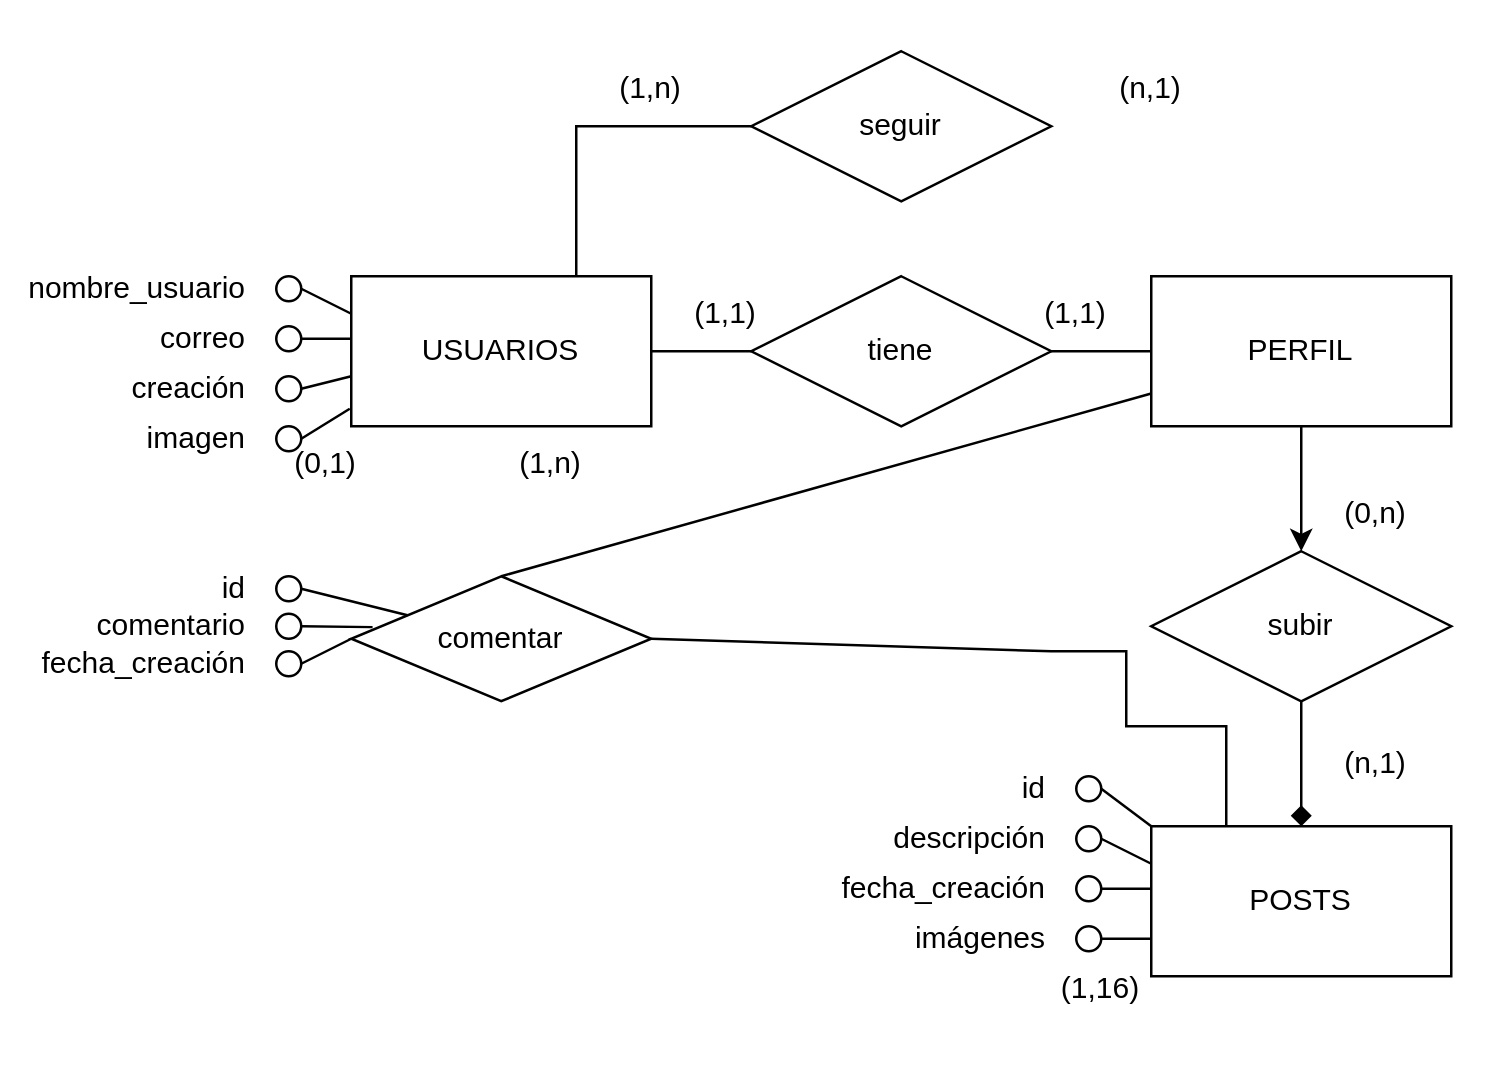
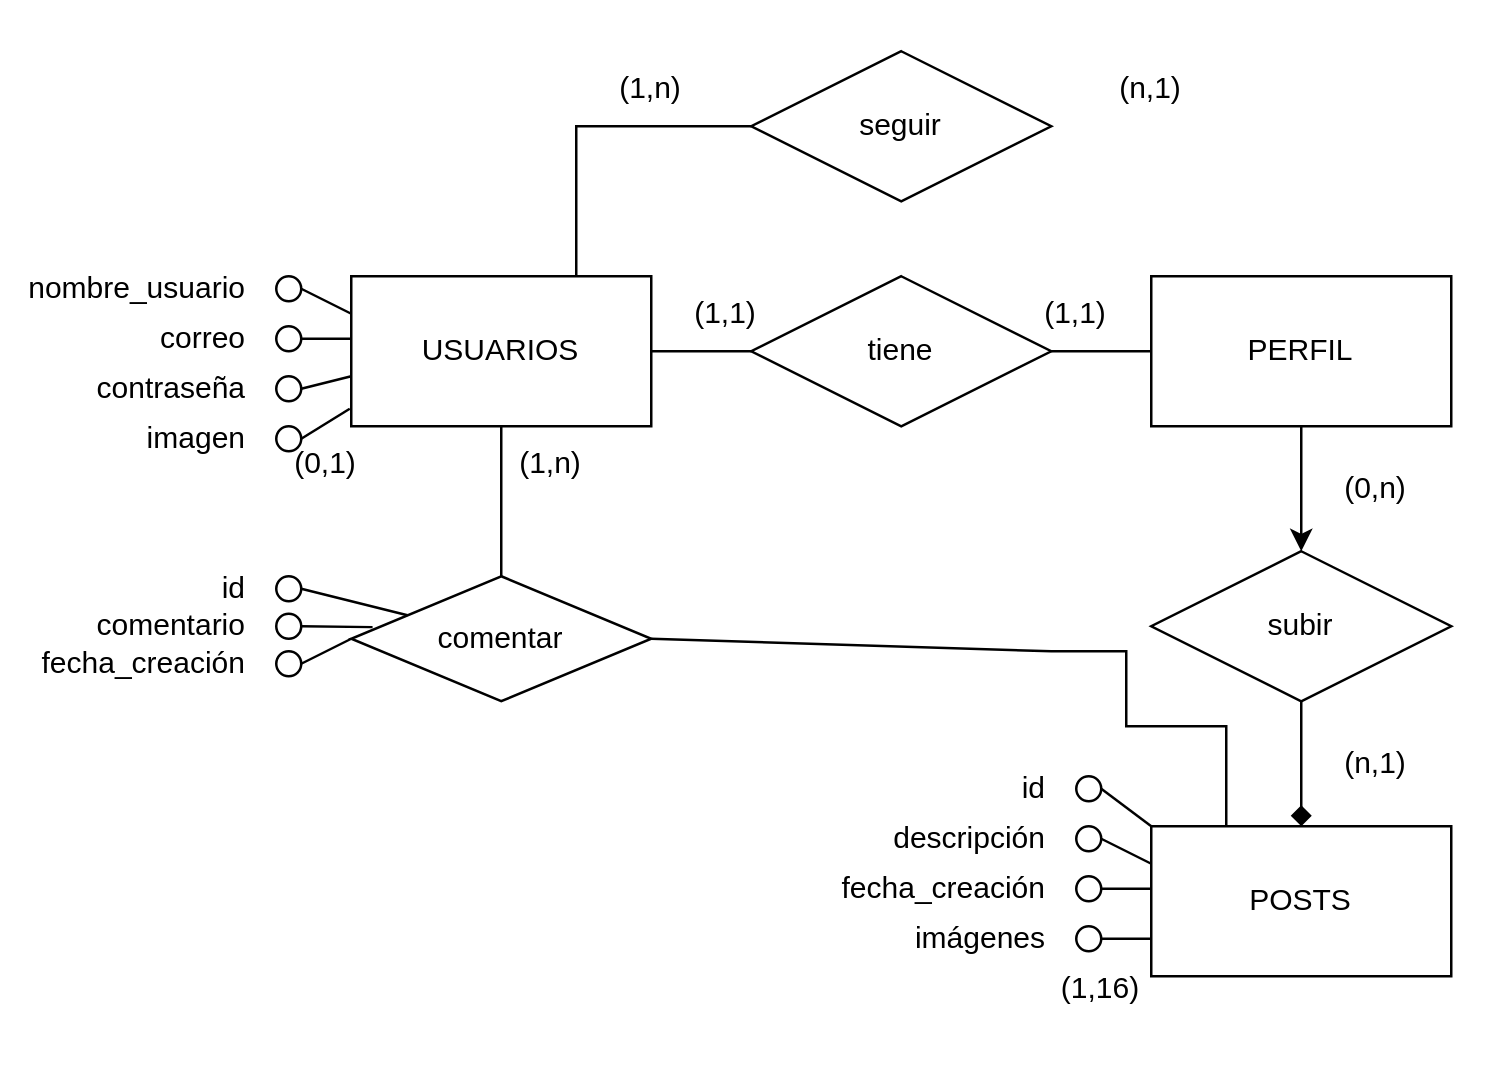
node "creación": label "creación" -> "contraseña"
edge "PERFIL" -- "comentar": now "USUARIOS" -- "comentar"
node "(0,n)": moved (1376, 514) -> (1376, 489)
